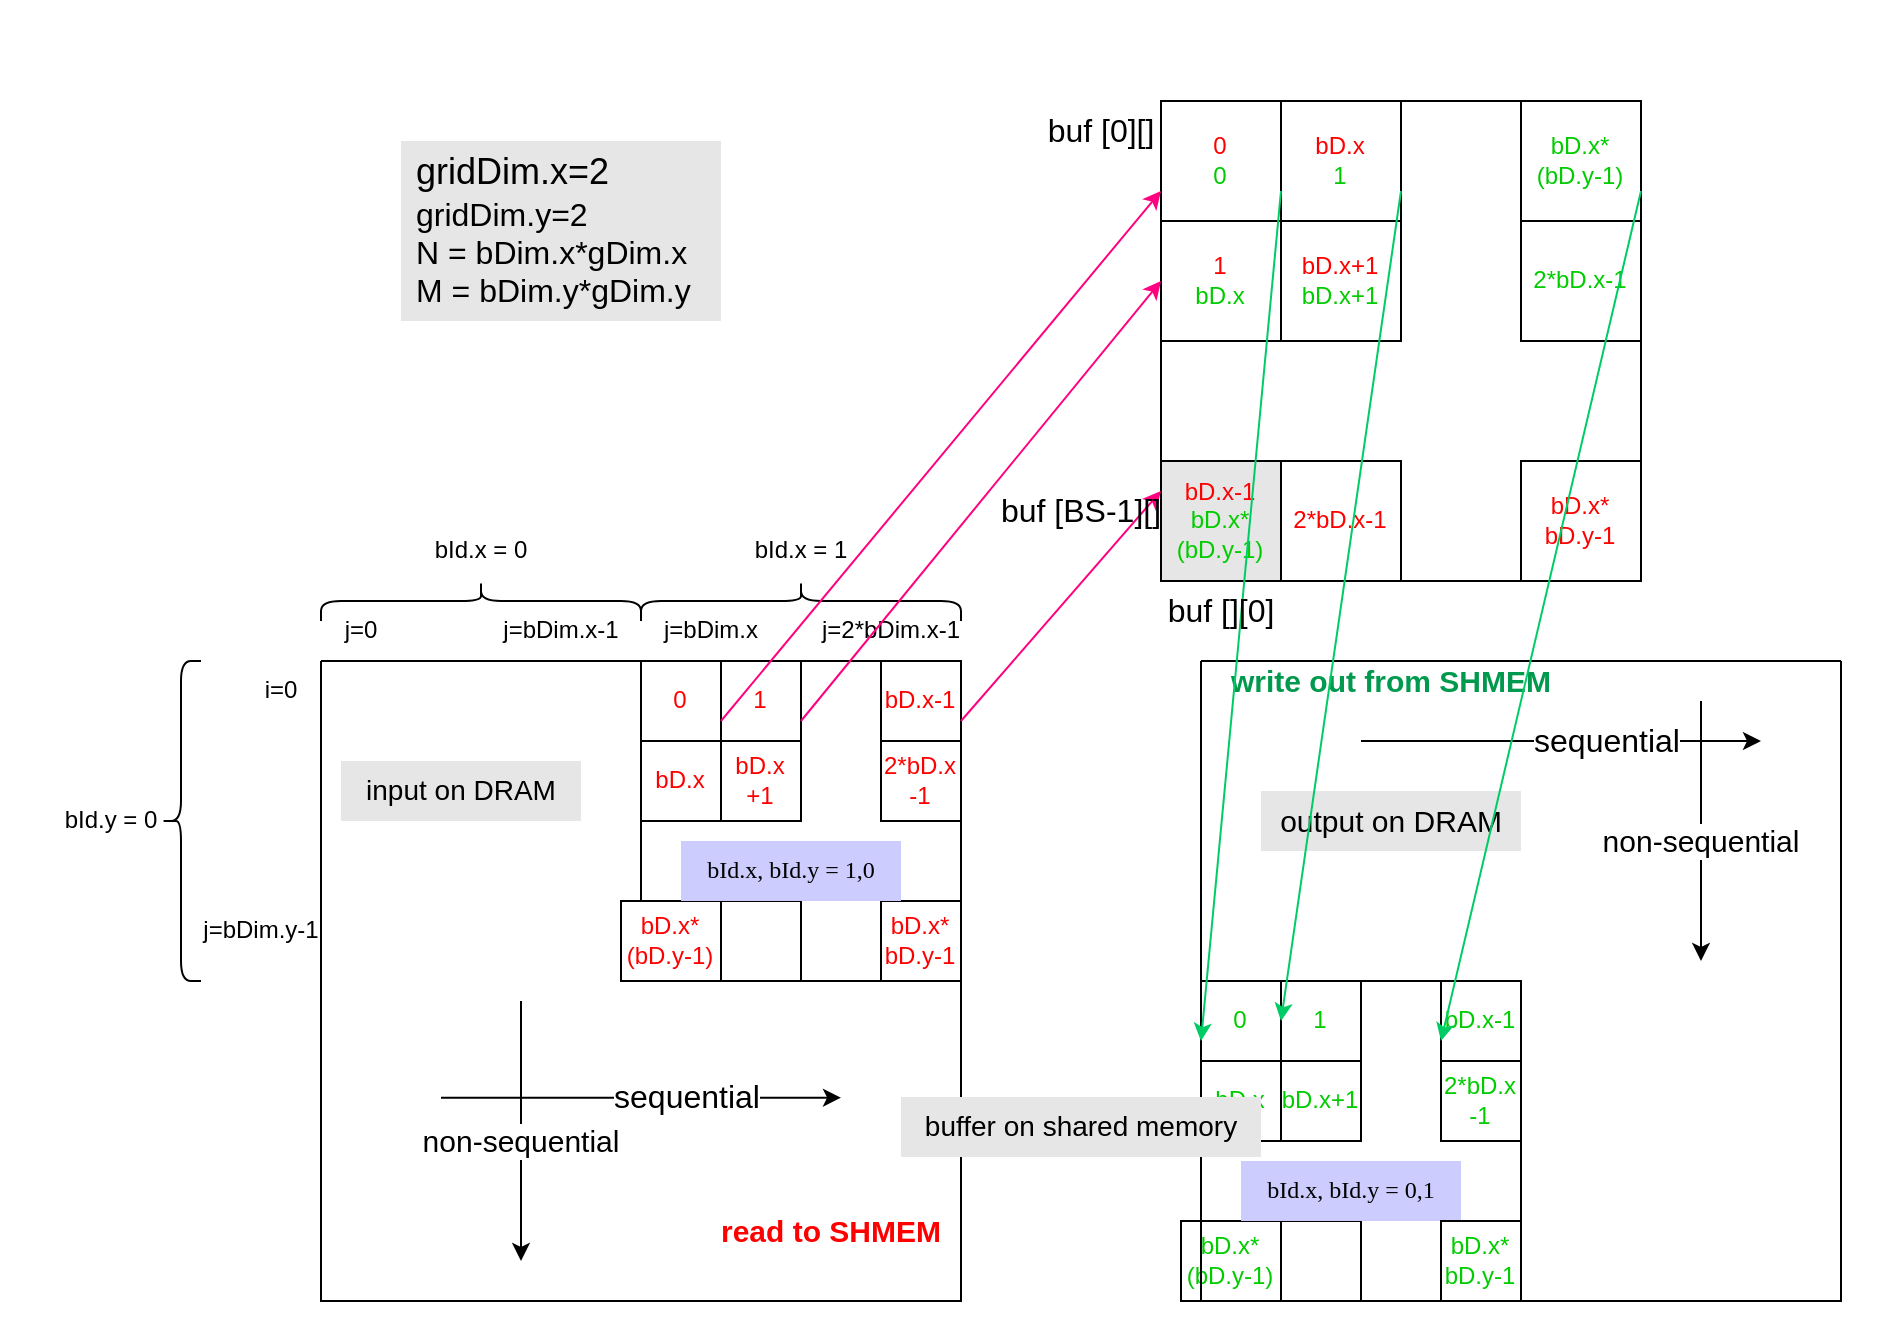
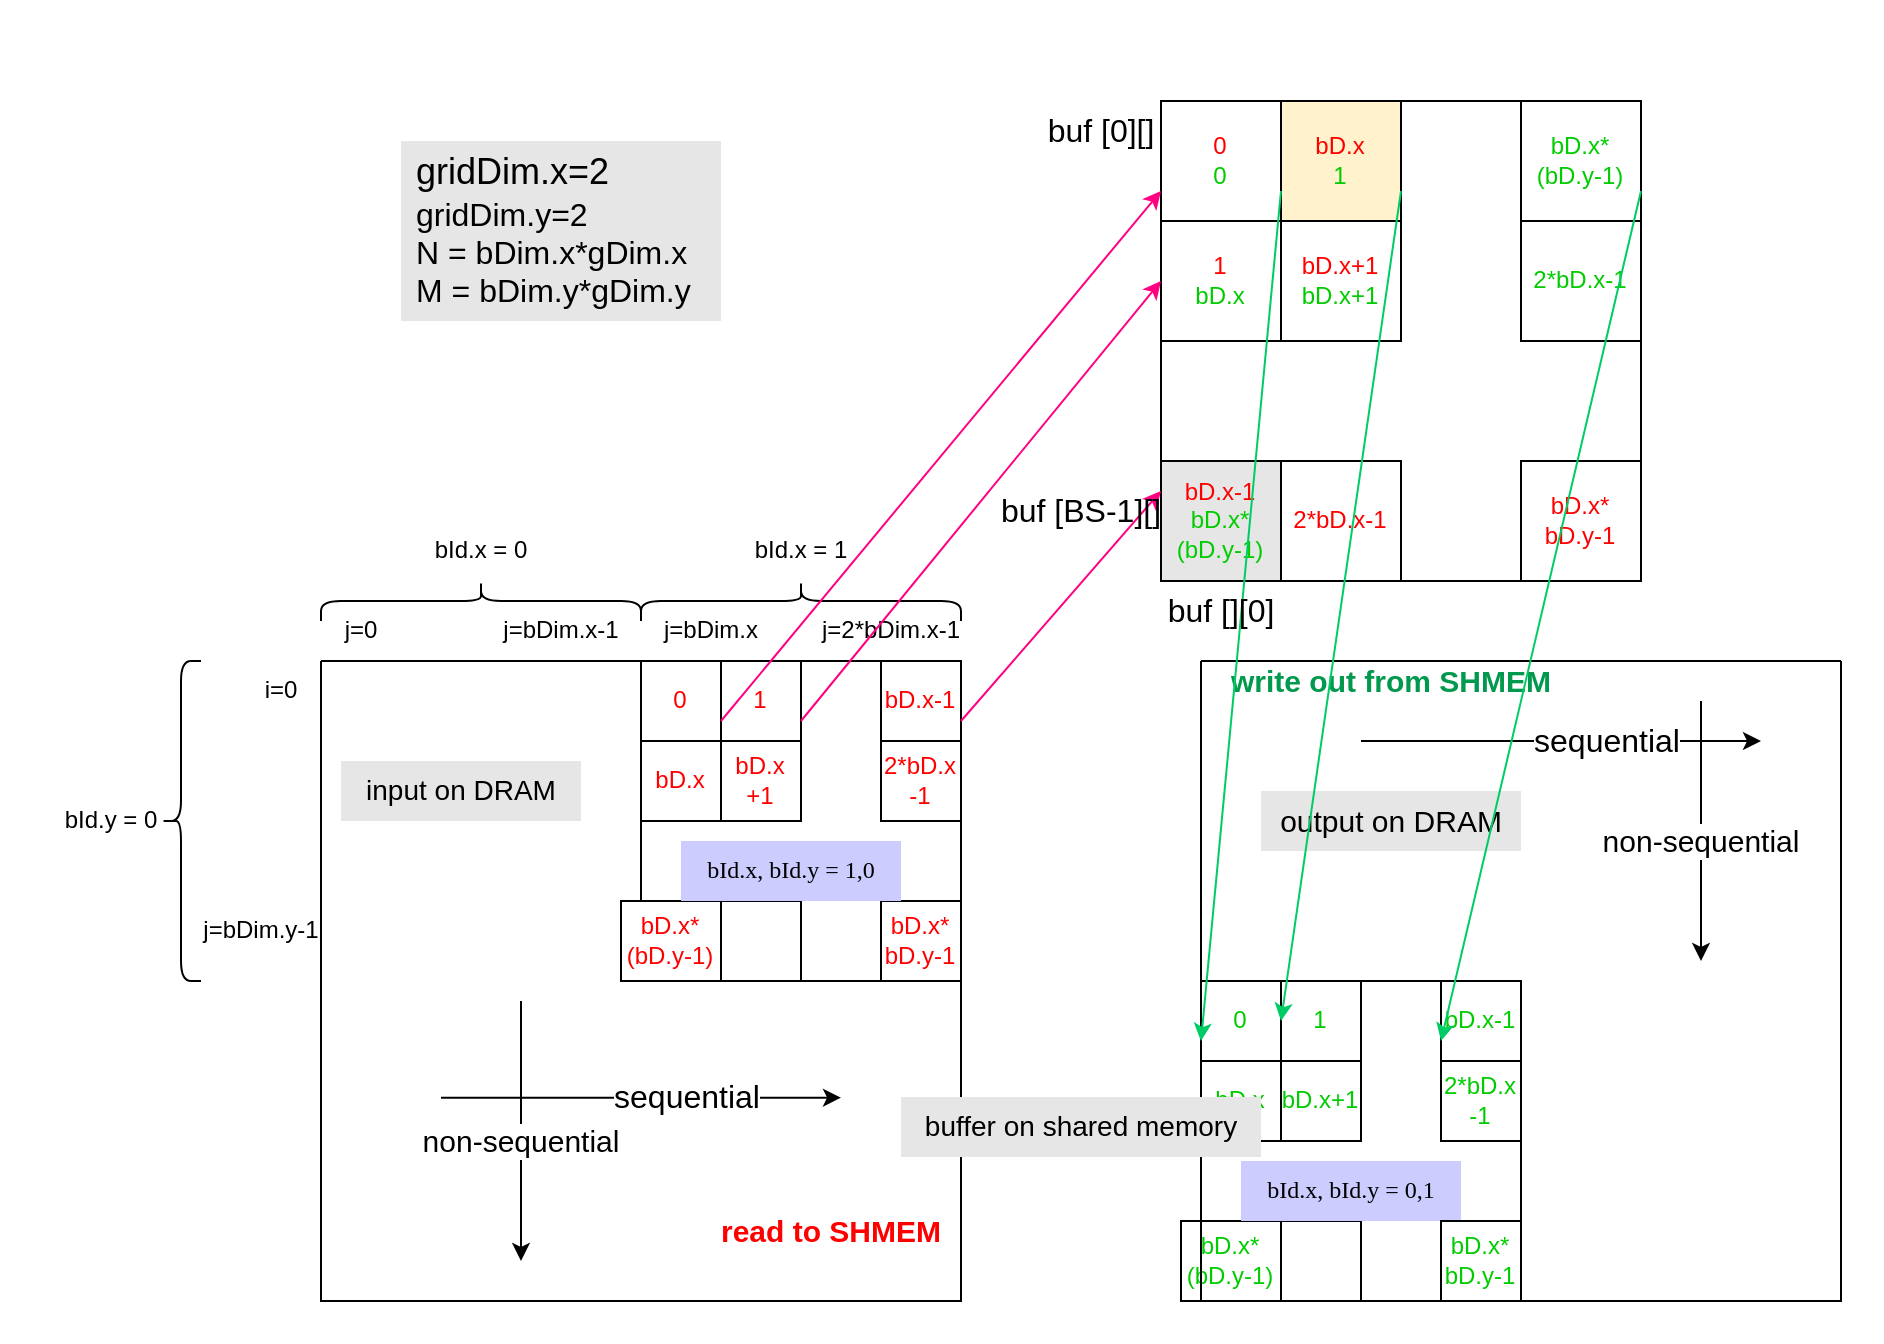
node "bD.x 1": fillcolor #ffffff -> #fff2cc
